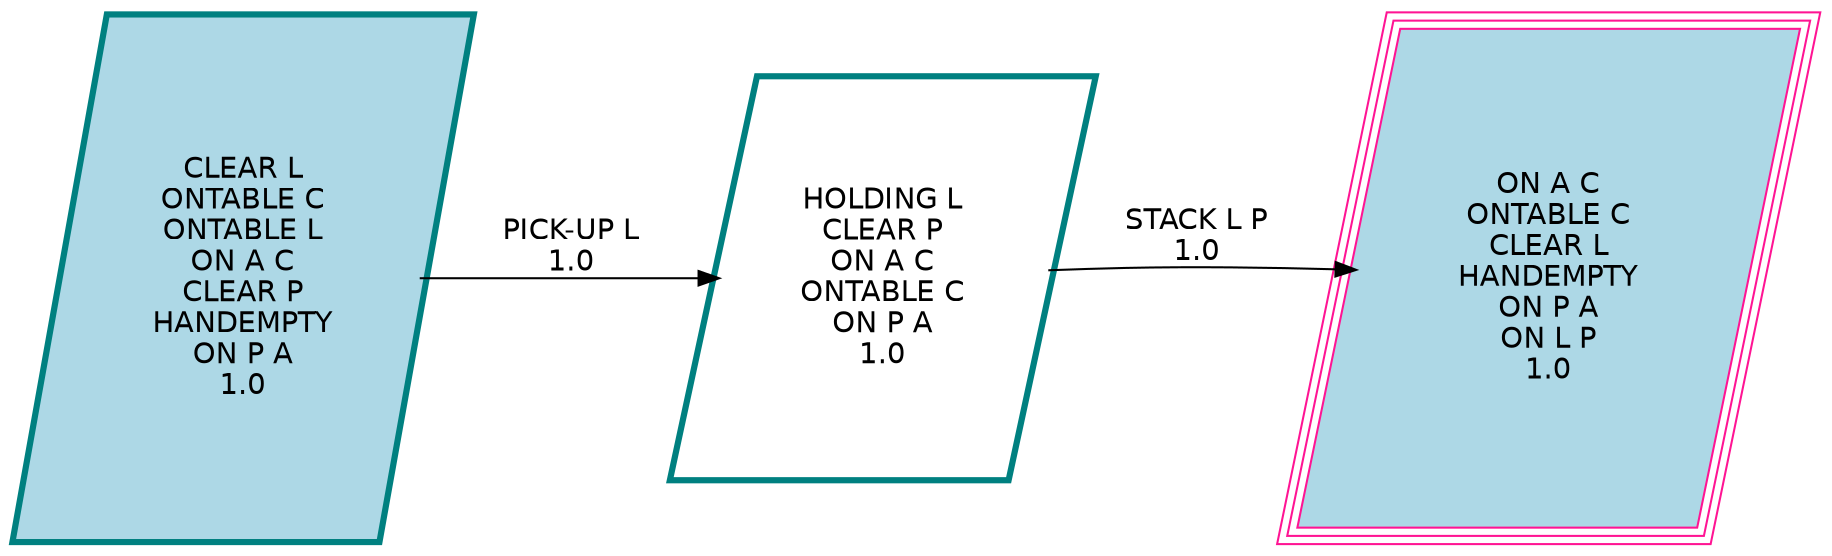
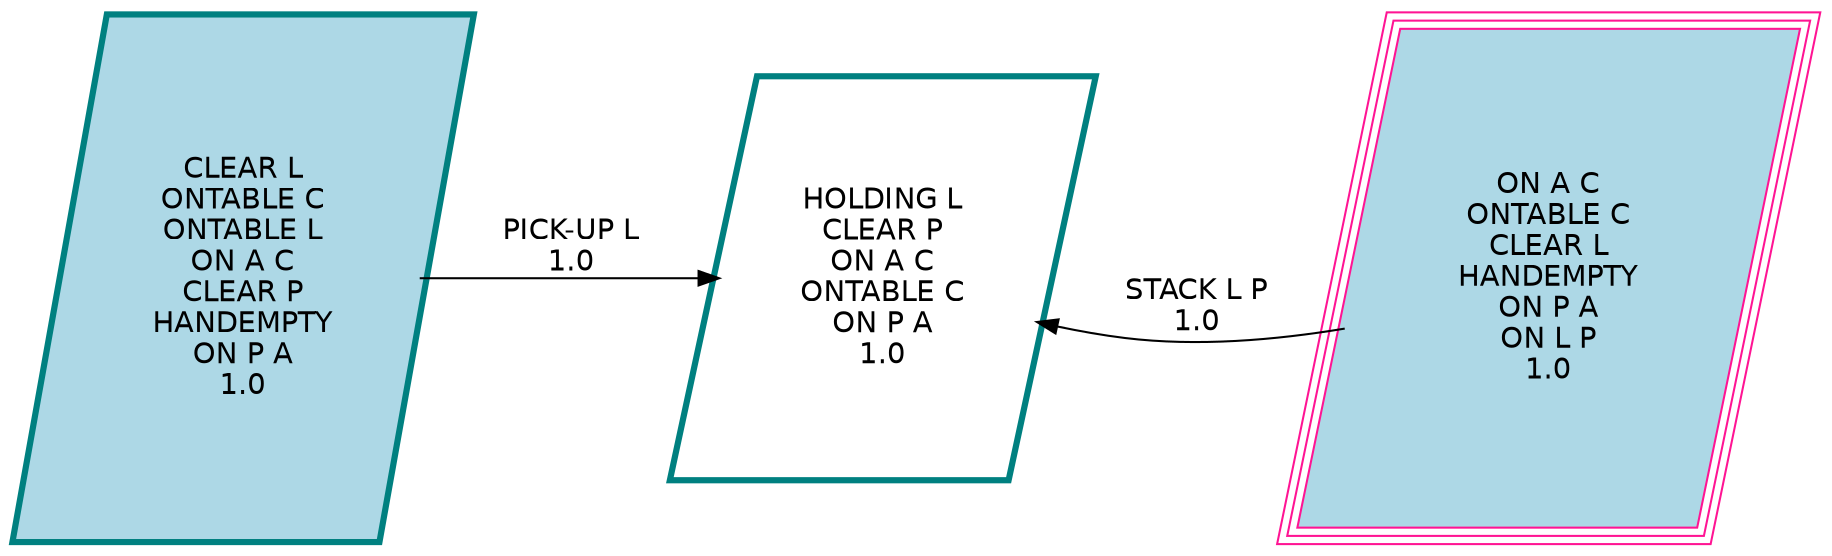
edge "HOLDING L CLEAR P ON A C ONTABLE C ON P A 1.0" -> "ON A C ONTABLE C CLEAR L HANDEMPTY ON P A ON L P 1.0": reversed
